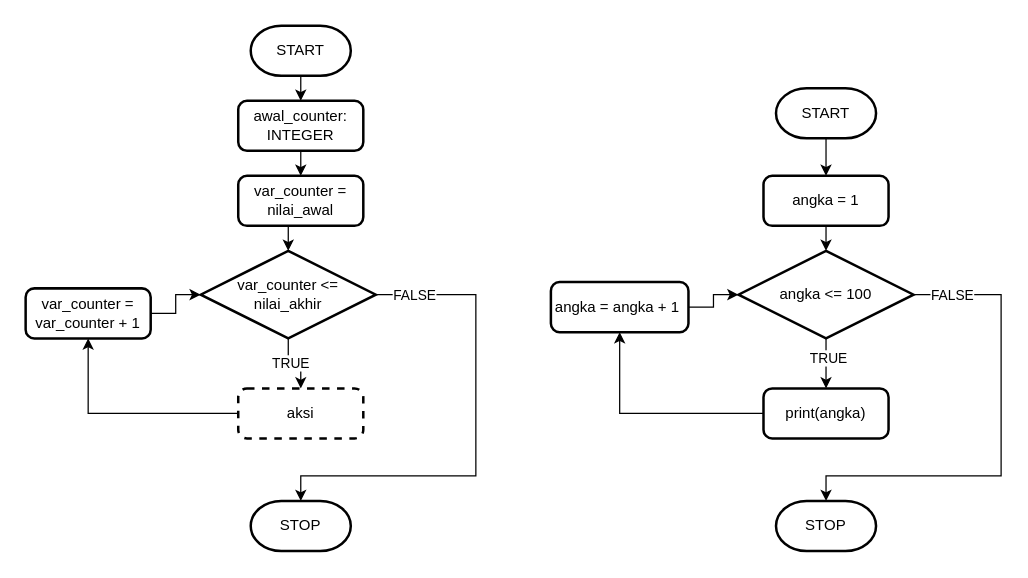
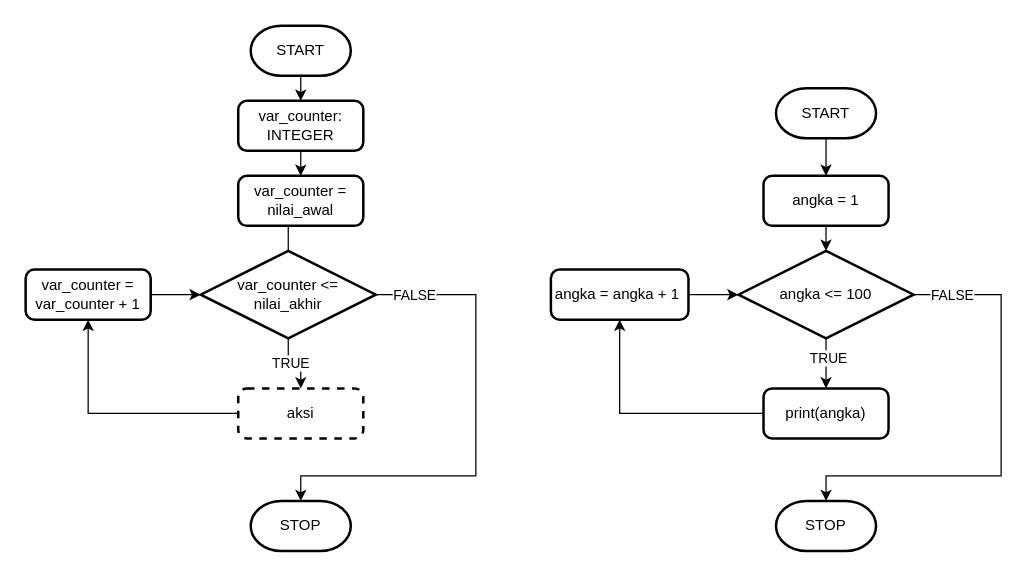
node "awal_counter: INTEGER": label "awal_counter: INTEGER" -> "var_counter: INTEGER"
edge "var_counter = nilai_awal" -> "var_counter <= nilai_akhir": arrowhead classic -> none
node "angka = angka + 1": moved (619, 307) -> (619, 294)
node "var_counter = var_counter + 1": moved (88, 313) -> (88, 294)
